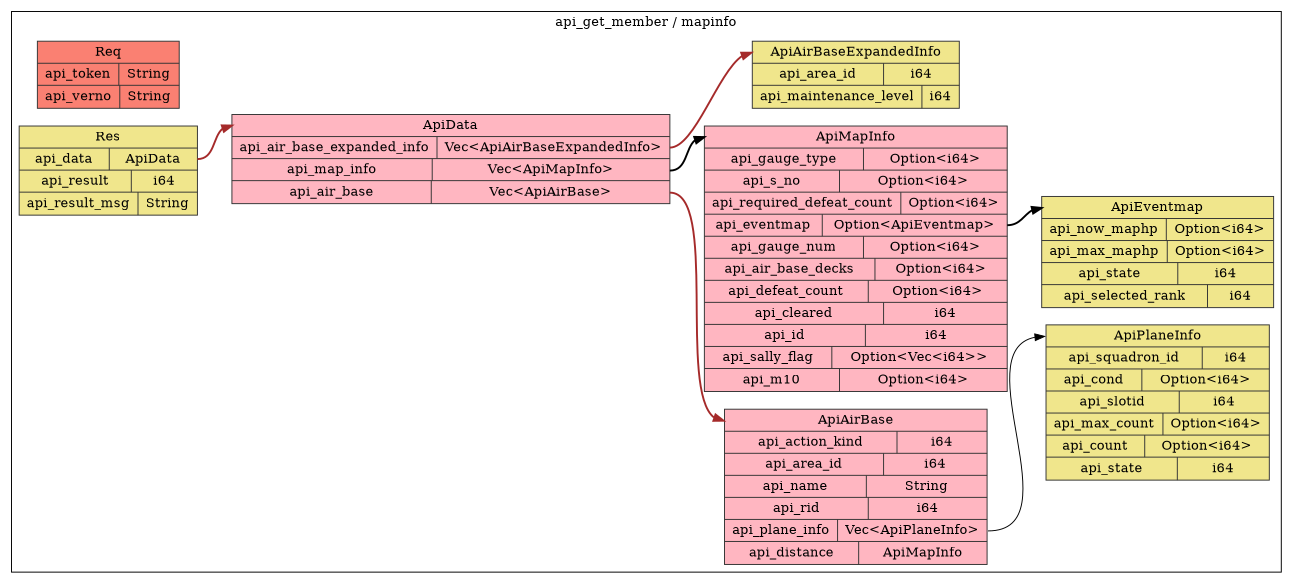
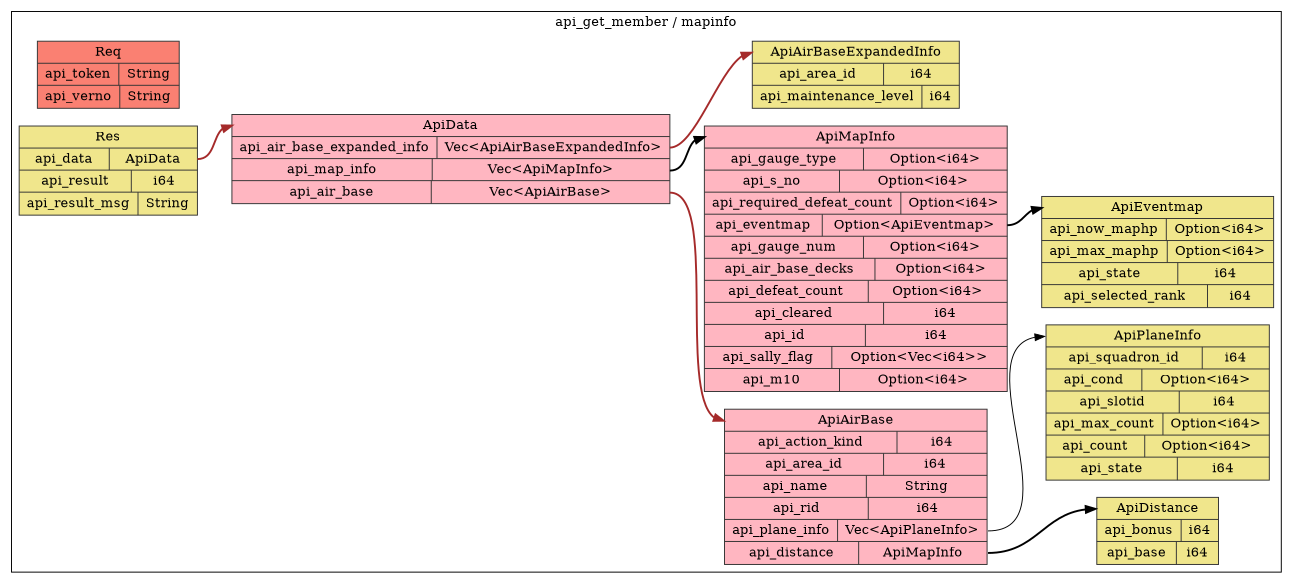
node "ApiDistance": added
